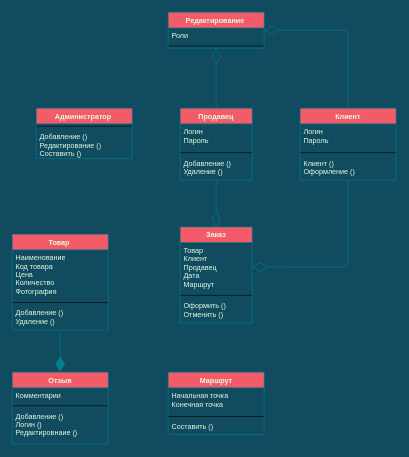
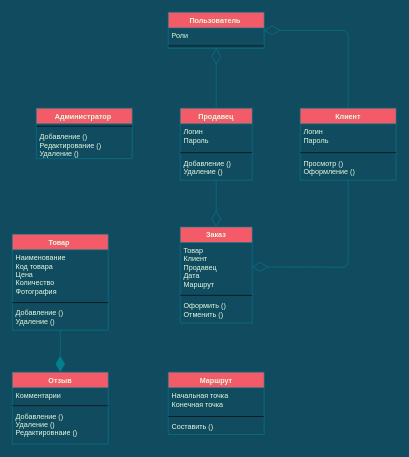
node "Редактирование": label "Редактирование" -> "Пользователь"
node "Добавление () Редактирование () Составить ()": label "Добавление () Редактирование () Составить ()" -> "Добавление () Редактирование () Удаление ()"
node "Клиент () Оформление ()": label "Клиент () Оформление ()" -> "Просмотр () Оформление ()"
node "Добавление () Логин () Редактировнаие ()": label "Добавление () Логин () Редактировнаие ()" -> "Добавление () Удаление () Редактировнаие ()"
